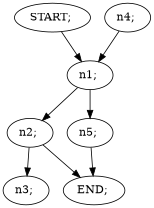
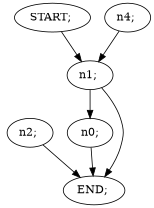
edge "n1;" -> "n2;": now "n1;" -> "END;"
node "n5;": label "n5;" -> "n0;"
node "n3;": removed
